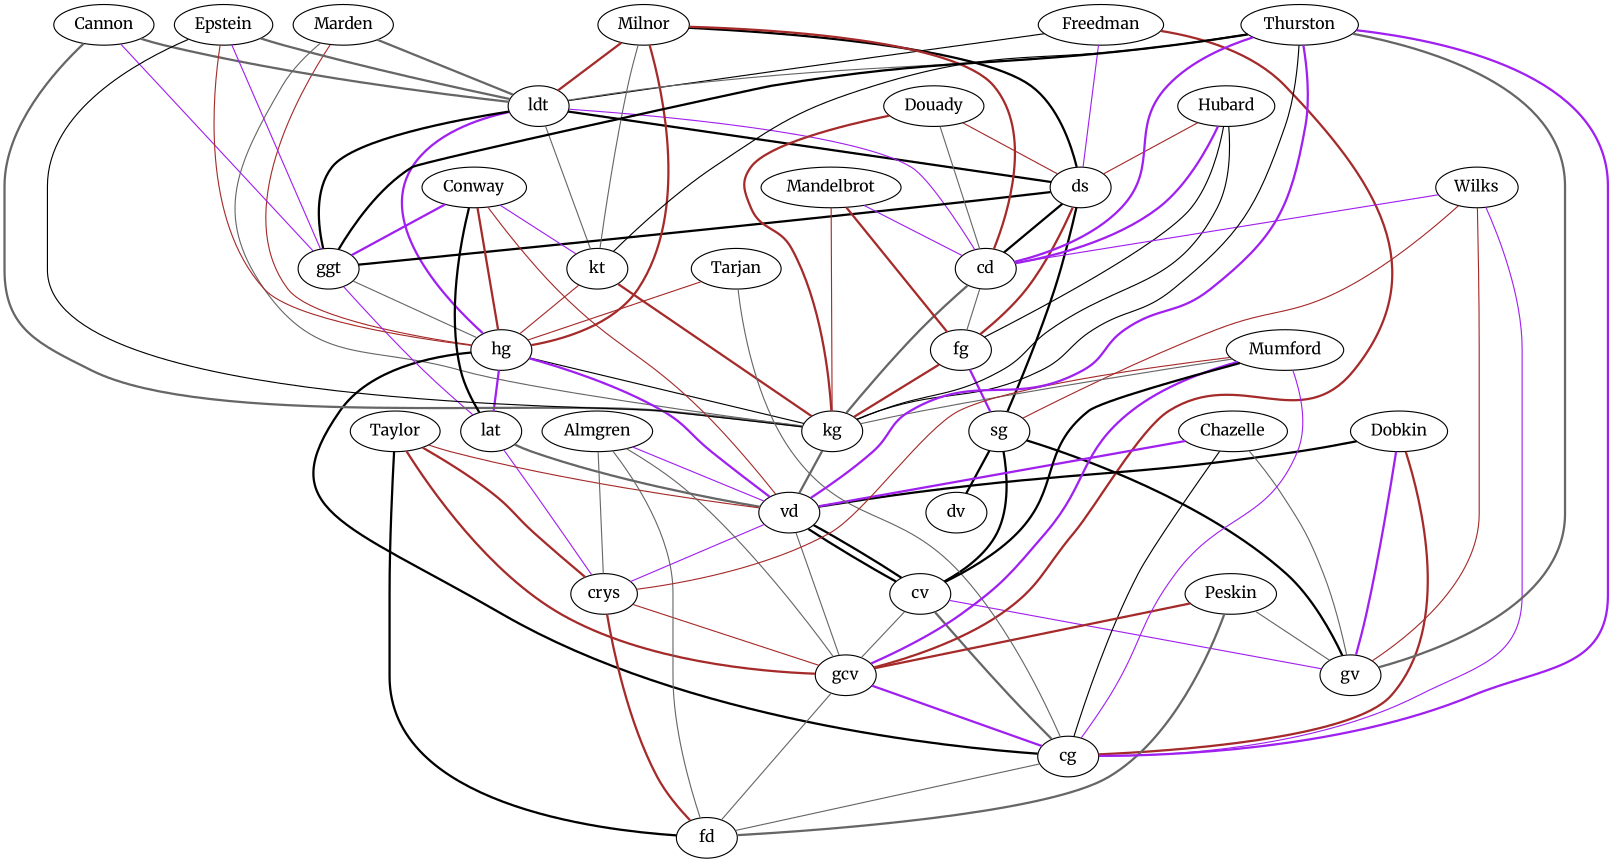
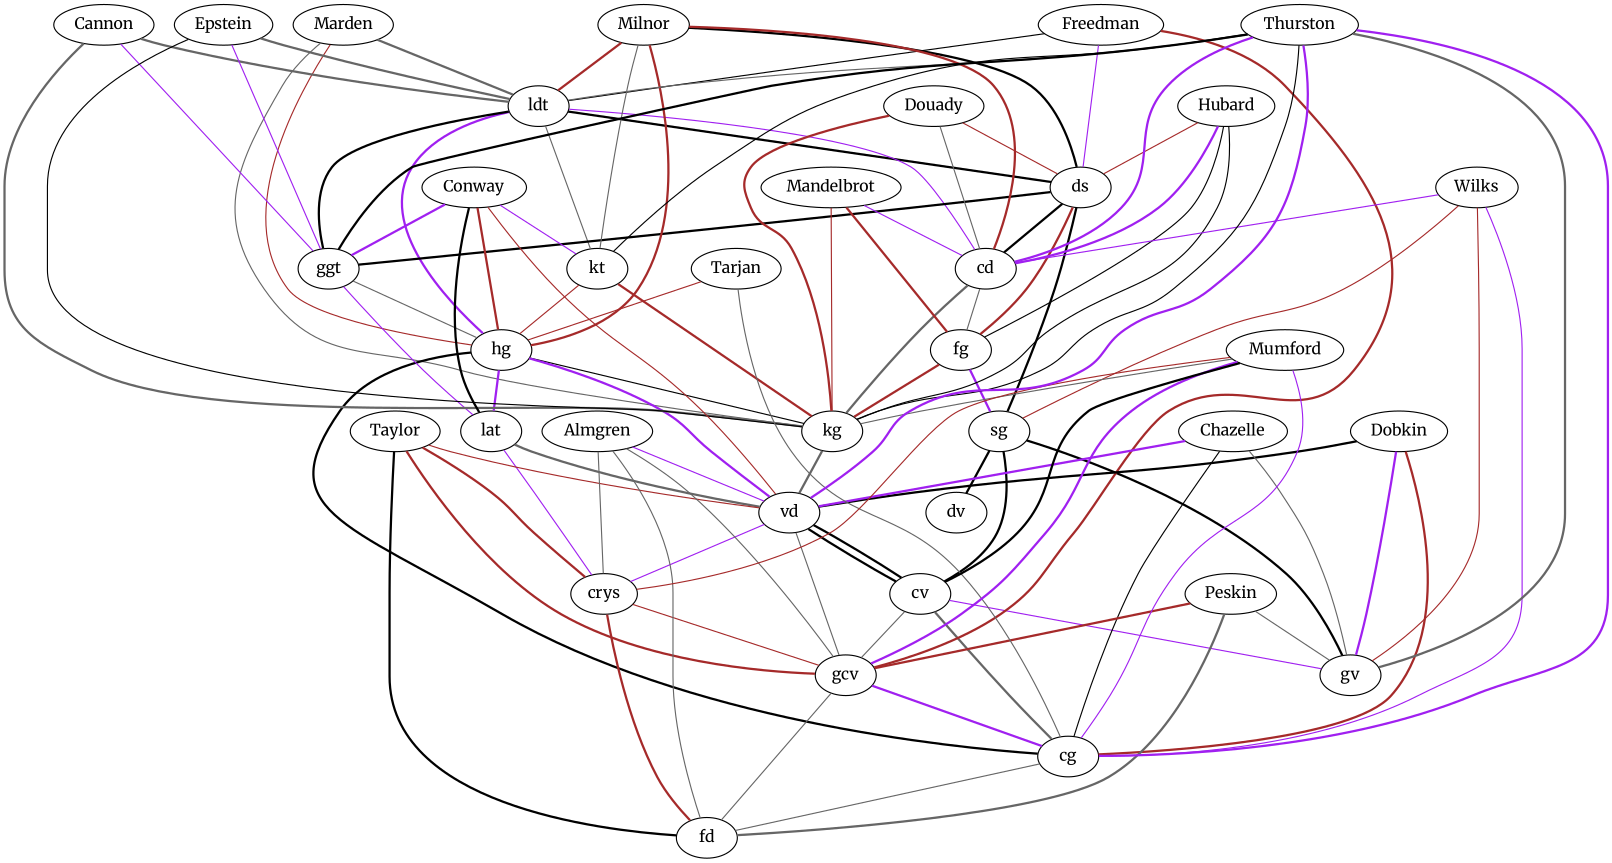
edge "Epstein" -- "hg": removed
